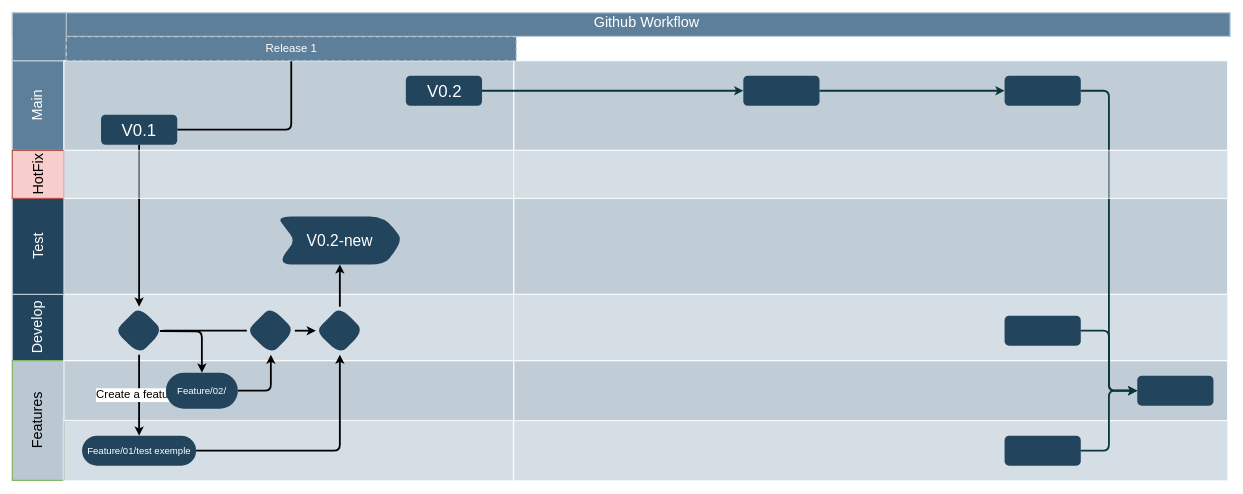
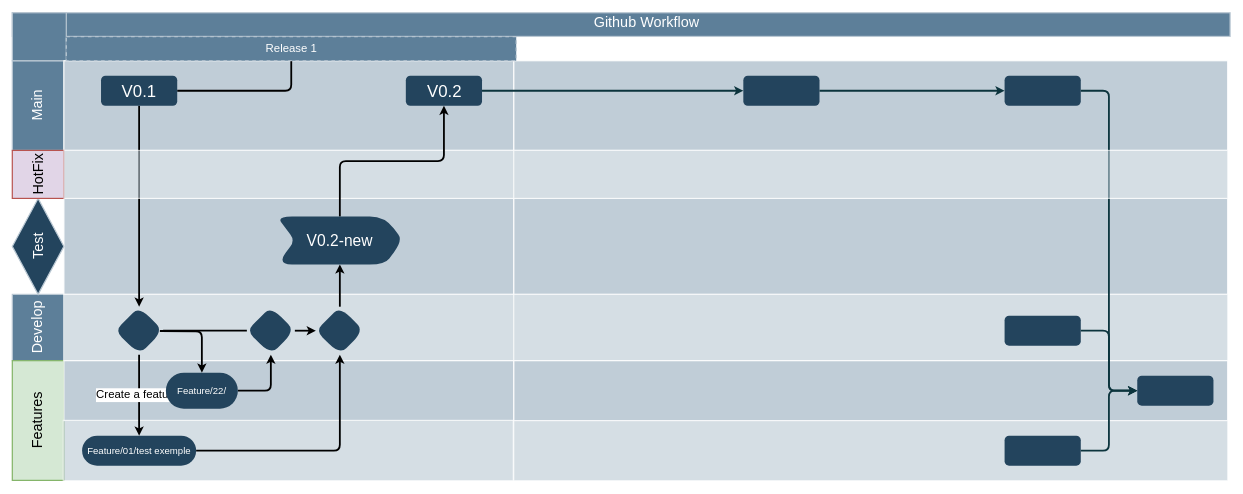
node "V0.1": moved (139, 130) -> (139, 91)
edge "V0.2-new" -> "V0.2": added
node "HotFix": fillcolor #f8cecc -> #e1d5e7
node "Test": shape rectangle -> diamond
node "Develop": fillcolor #23445d -> #5d7f99
node "Feature/02/": label "Feature/02/" -> "Feature/22/"
node "Features": fillcolor #bac8d3 -> #d5e8d4
